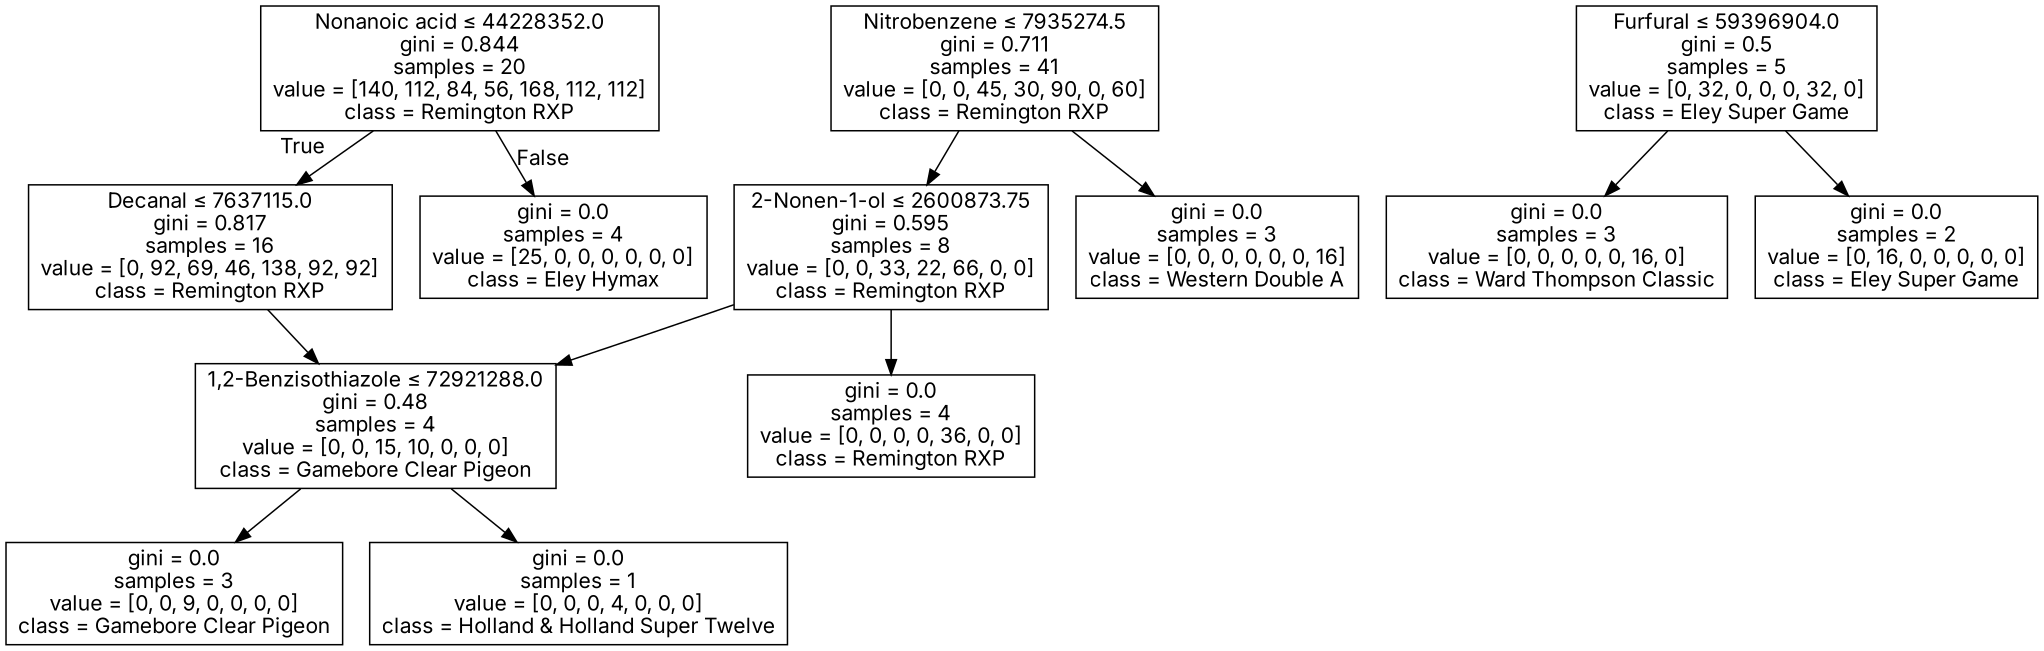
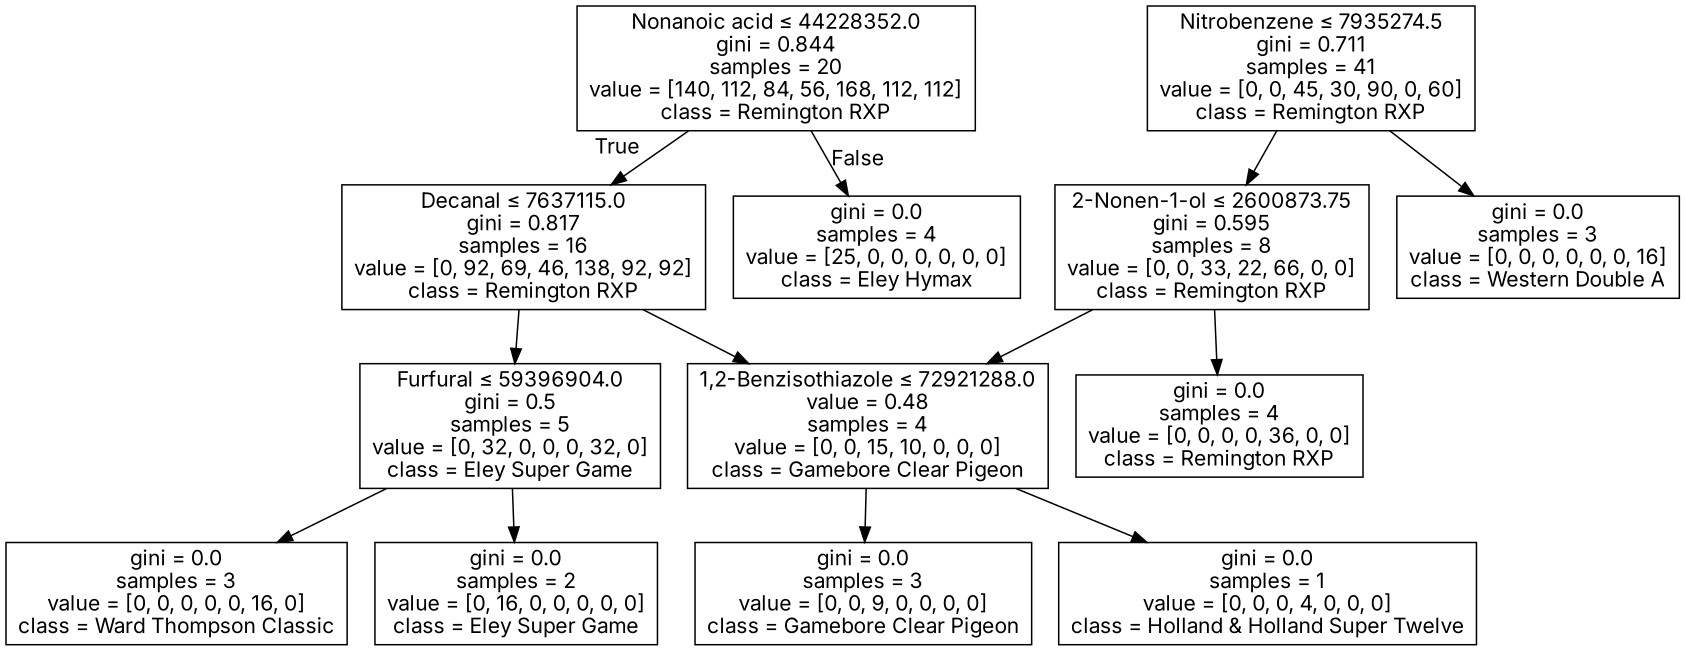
edge "Decanal ≤ 7637115.0" -> "Furfural ≤ 59396904.0": added
node "1,2-Benzisothiazole ≤ 72921288.0": text "gini = 0.48" -> "value = 0.48"
